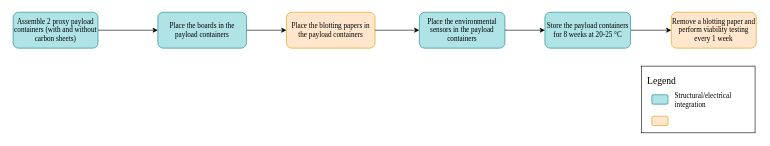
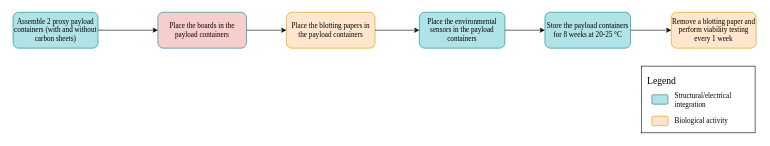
node "Place the boards in the payload containers": fillcolor #b0e3e6 -> #f8cecc
node "Biological activity": added
